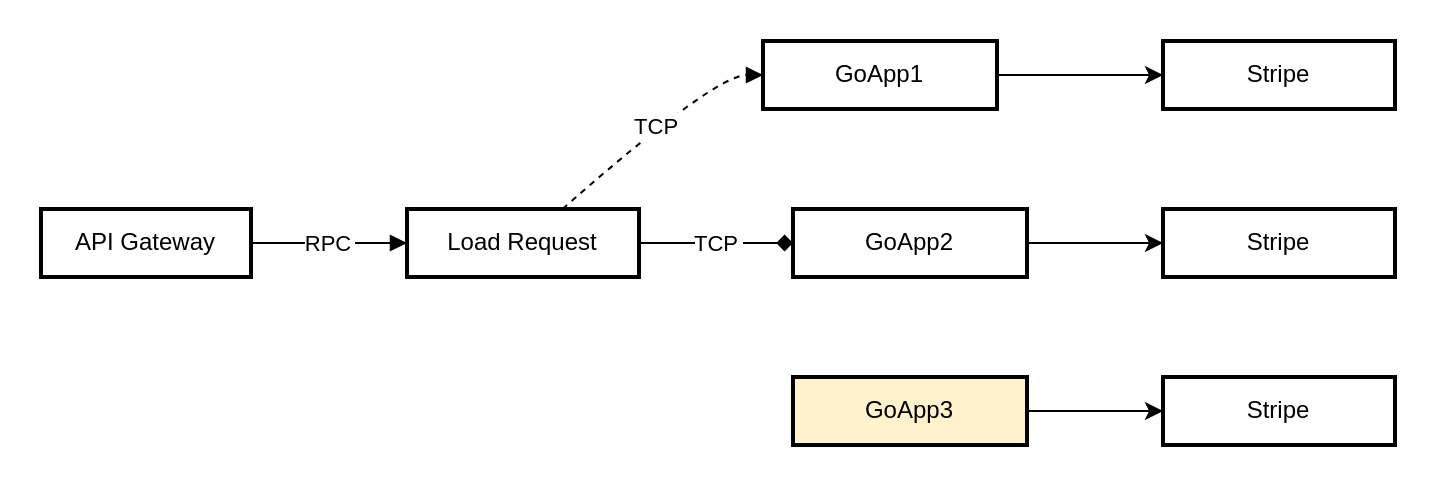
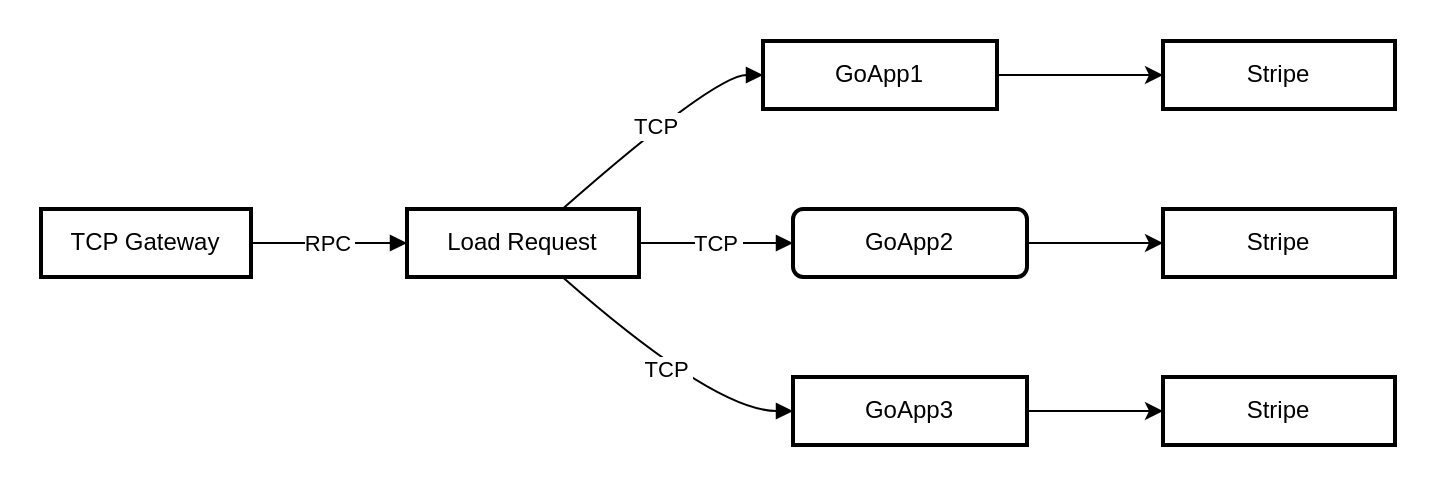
edge "Load Request" -> "GoApp1": style dashed -> solid
node "API Gateway": label "API Gateway" -> "TCP Gateway"
edge "Load Request" -> "GoApp2": arrowhead diamond -> block
node "GoApp2": shape rectangle -> rounded rectangle
edge "Load Request" -> "GoApp3": added, label "TCP"
node "GoApp3": fillcolor #fff2cc -> #ffffff
